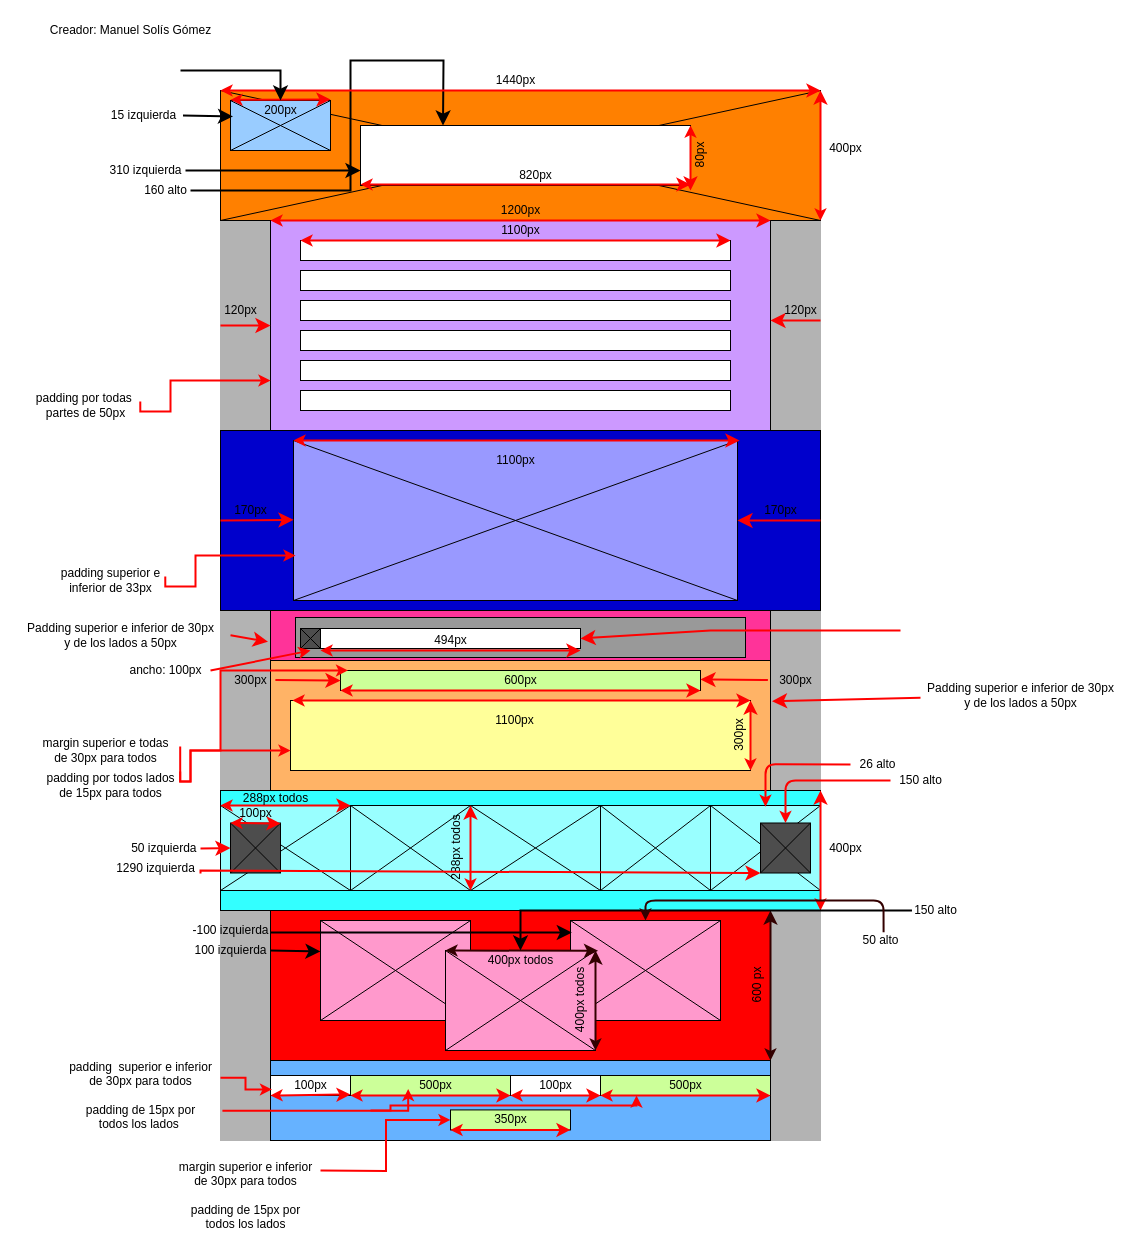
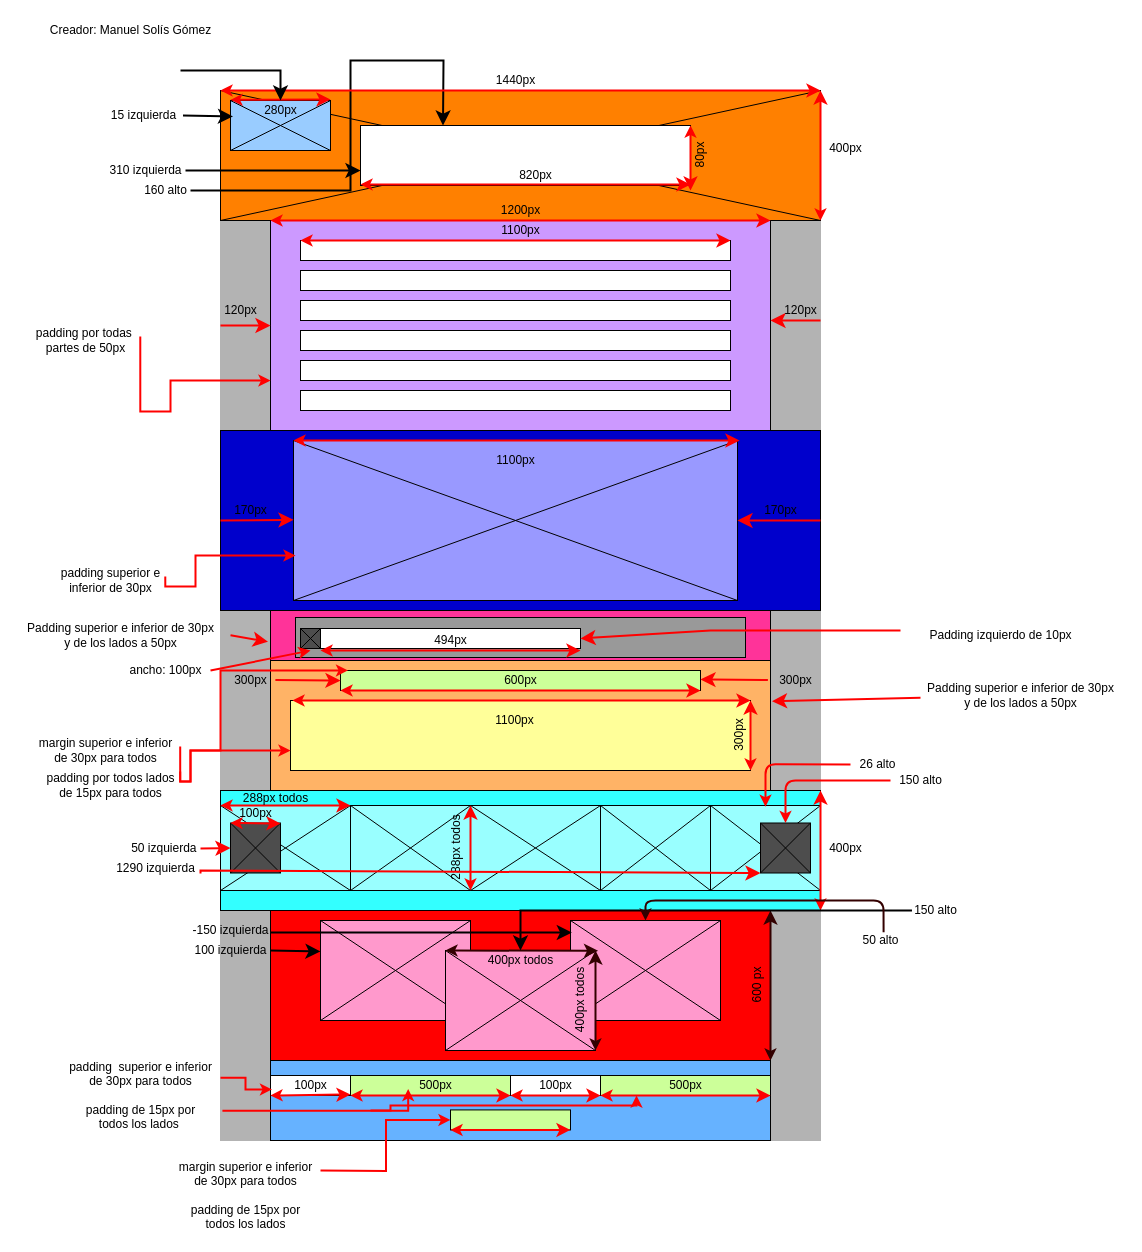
node "200px": label "200px" -> "280px"
node "padding por todas partes de 50px": moved (86, 406) -> (86, 341)
node "padding superior e inferior de 33px": label "padding superior e inferior de 33px" -> "padding superior e inferior de 30px"
node "Padding izquierdo de 10px": added
node "margin superior e todas de 30px para todos": label "margin superior e todas de 30px para todos" -> "margin superior e inferior de 30px para todos"
node "-100 izquierda": label "-100 izquierda" -> "-150 izquierda"
node "350px": removed
